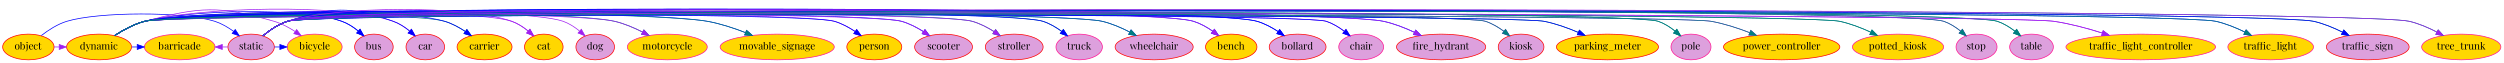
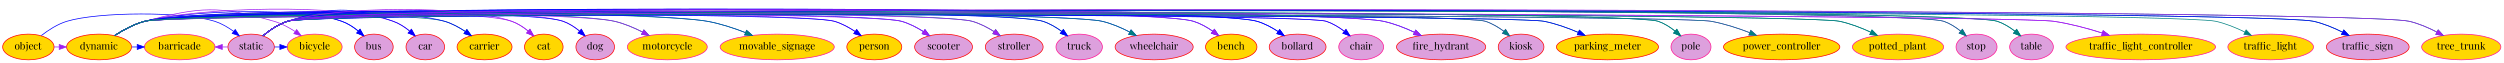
edge "dynamic" -> "traffic_light": removed
edge "static" -> "dog": added
node "potted_kiosk": label "potted_kiosk" -> "potted_plant"
